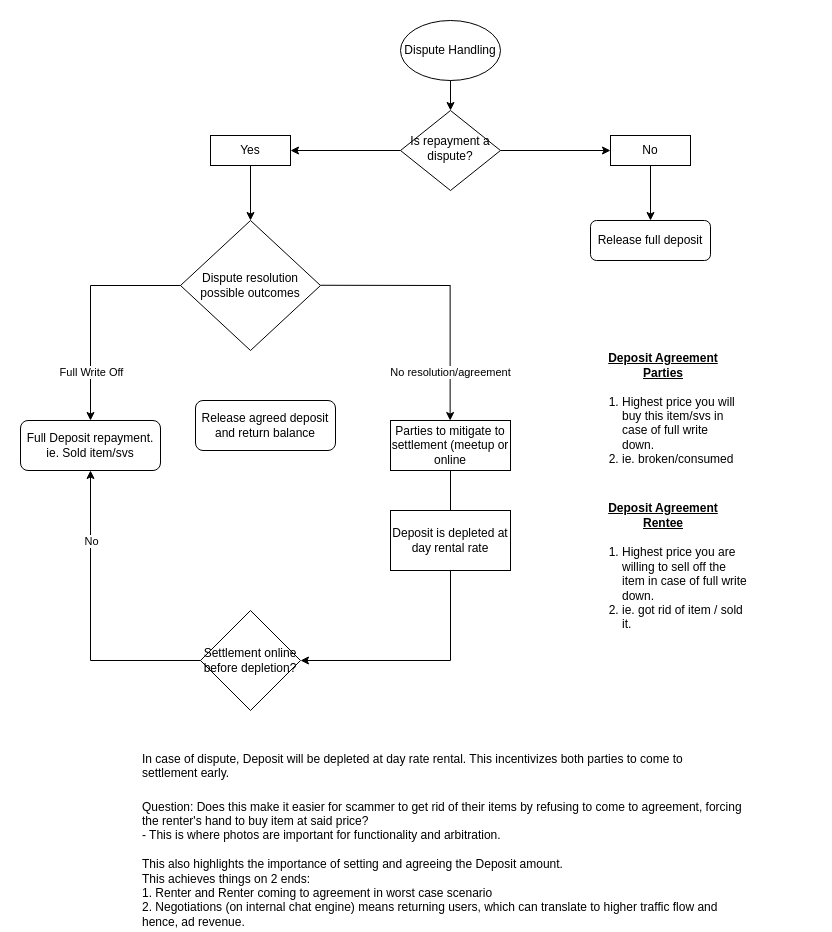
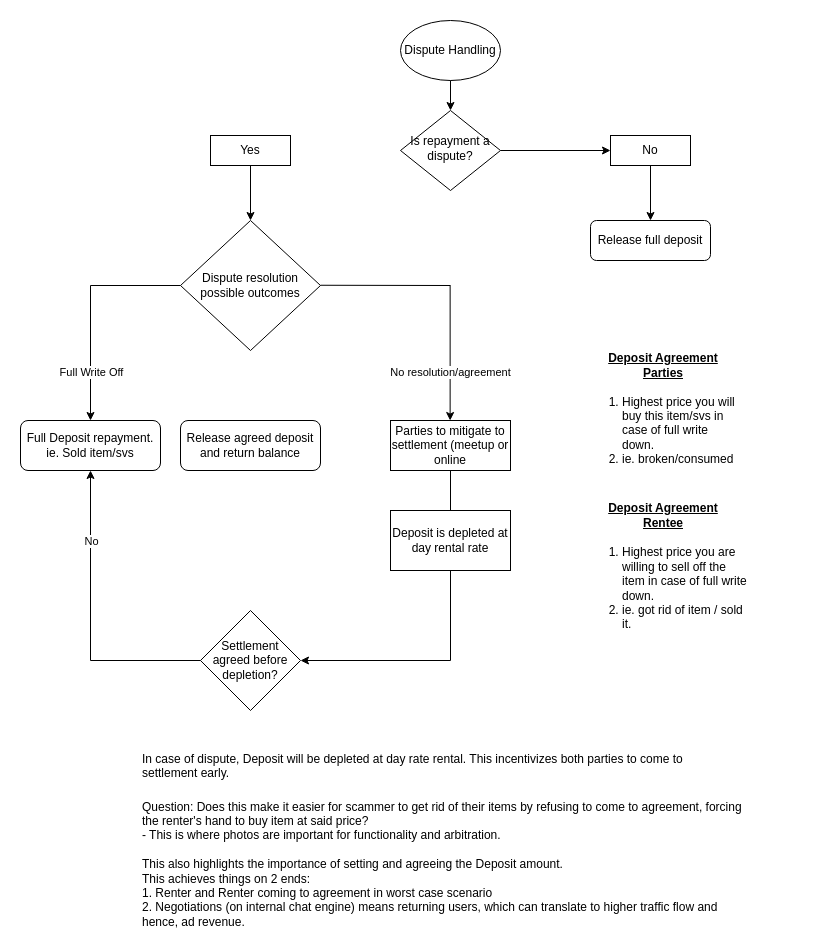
edge "Is repayment a dispute?" -> "Yes": removed
node "Release agreed deposit and return balance": moved (266, 426) -> (251, 446)
node "Settlement online before depletion?": label "Settlement online before depletion?" -> "Settlement agreed before depletion?"
